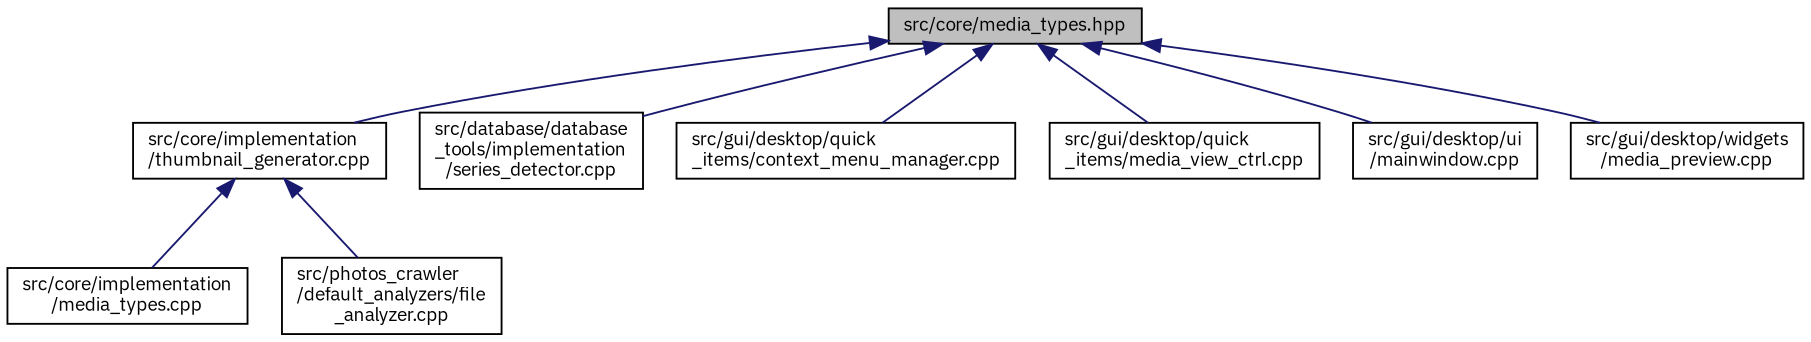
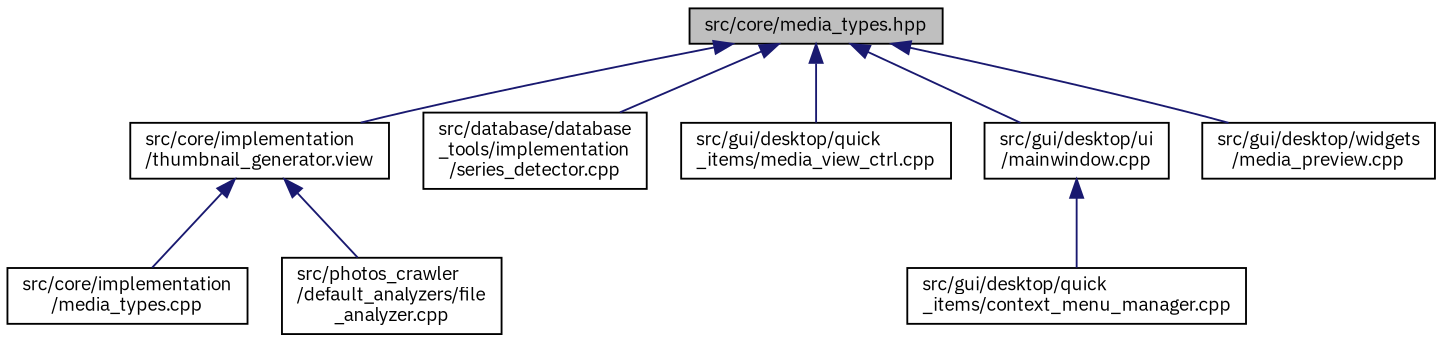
edge "src/gui/desktop/quick _items/context_menu_manager.cpp" -> "src/core/media_types.hpp": now "src/gui/desktop/quick _items/context_menu_manager.cpp" -> "src/gui/desktop/ui /mainwindow.cpp"
node "src/core/implementation /thumbnail_generator.cpp": label "src/core/implementation /thumbnail_generator.cpp" -> "src/core/implementation /thumbnail_generator.view"
